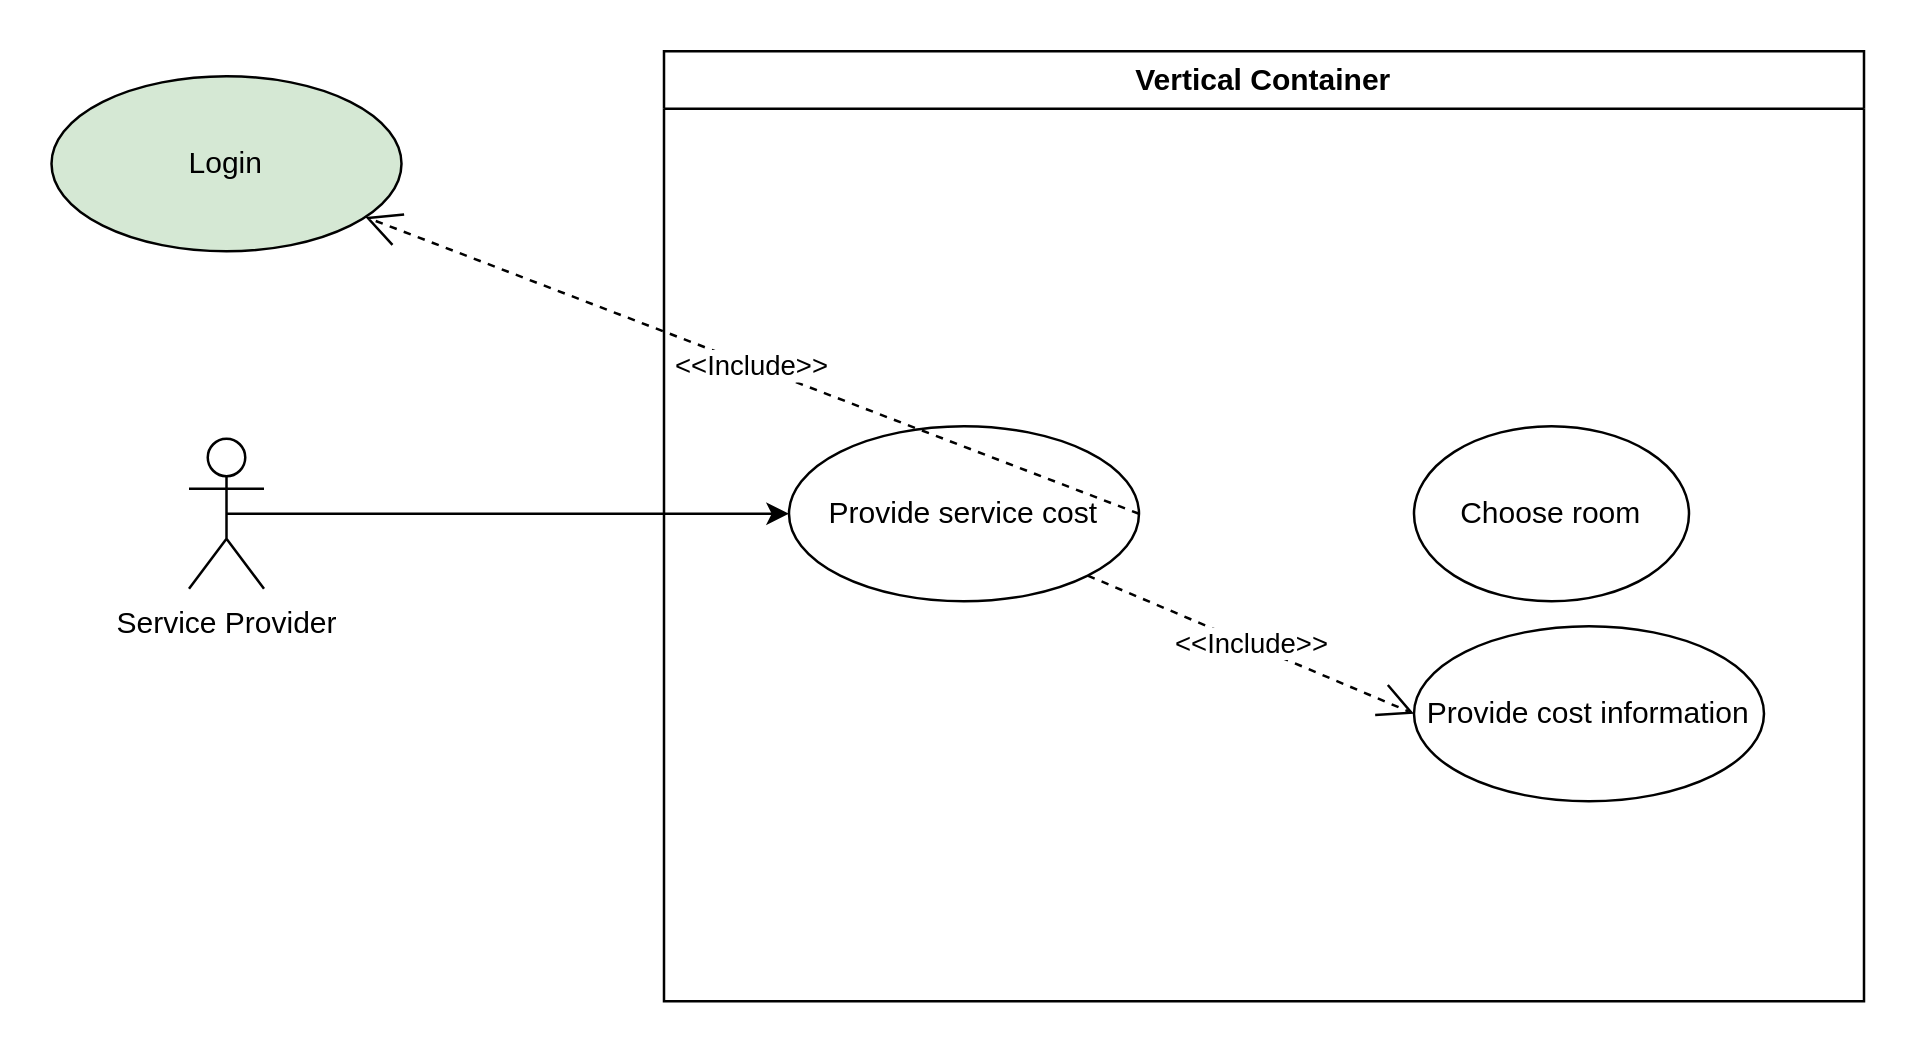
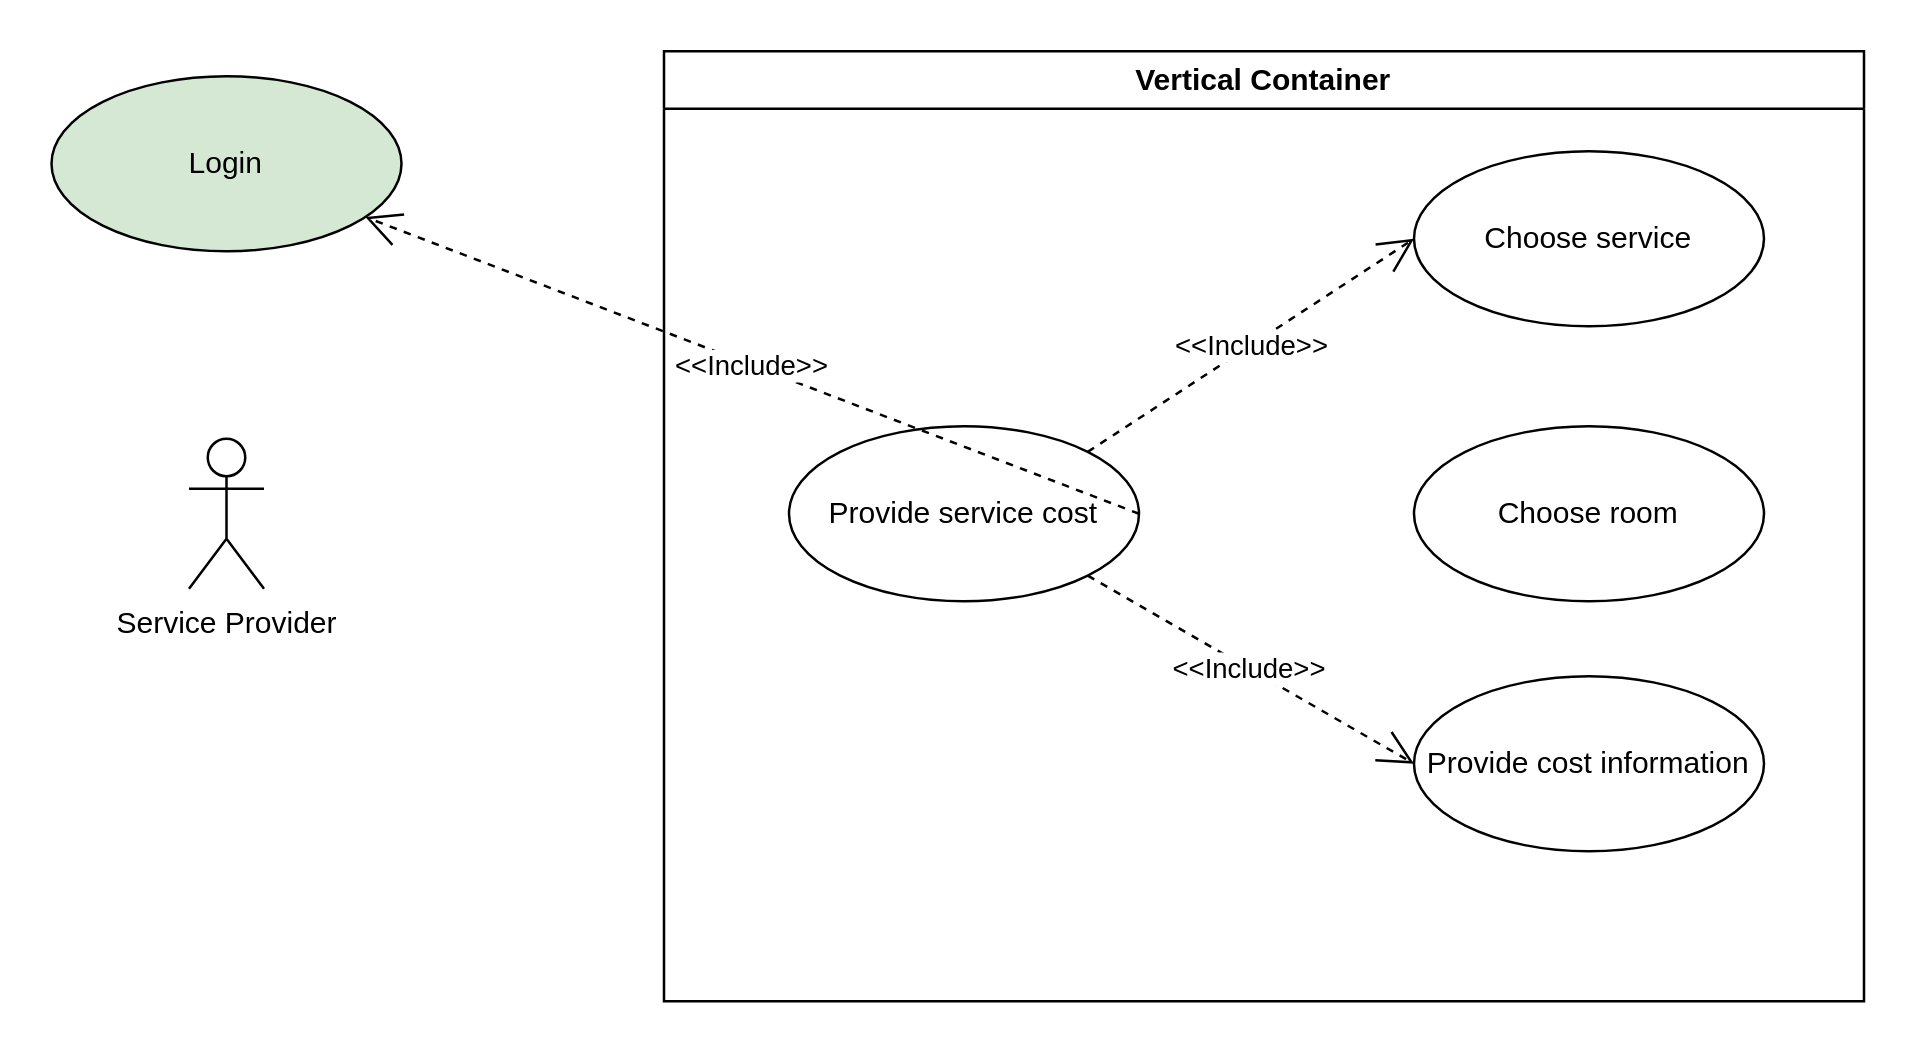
node "Choose service": added
edge "Provide service cost" -> "Choose service": added, label "<<Include>>"
edge "Service Provider" -> "Provide service cost": removed
node "Choose room": size 275x175 -> 350x175
node "Provide cost information": moved (1589, 714) -> (1589, 764)
